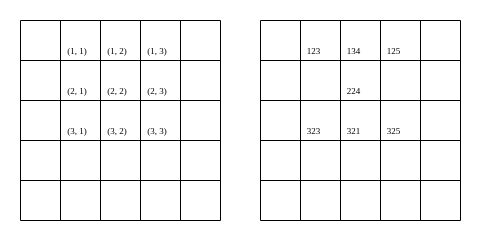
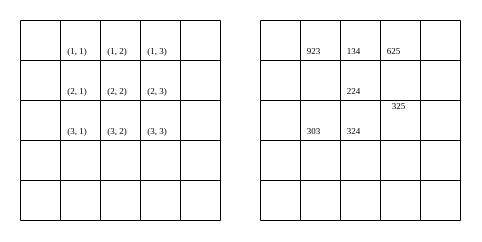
node "123": label "123" -> "923"
node "125": label "125" -> "625"
node "323": label "323" -> "303"
node "321": label "321" -> "324"
node "325": moved (394, 131) -> (399, 106)
